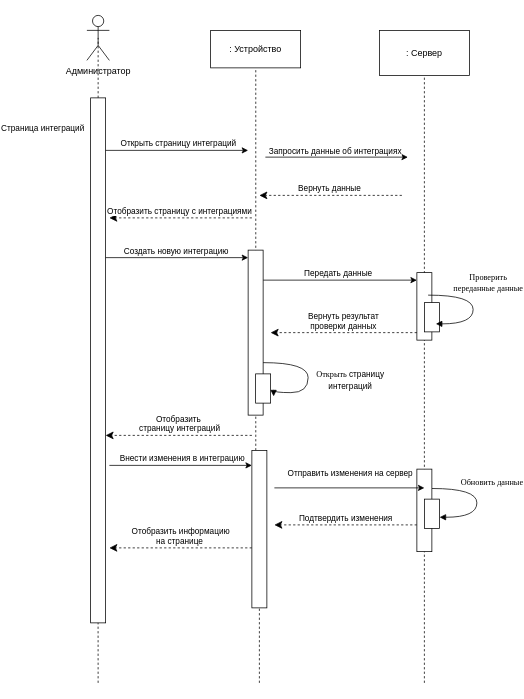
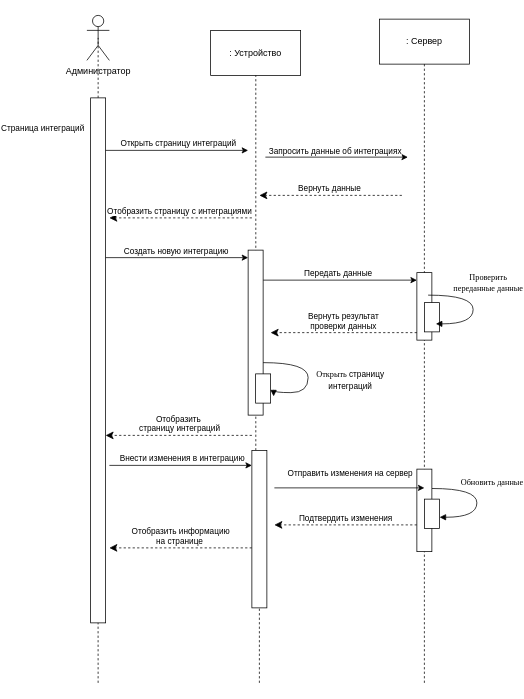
node ": Устройство": size 90x38 -> 90x45
node ": Сервер": moved (424, 53) -> (424, 42)
